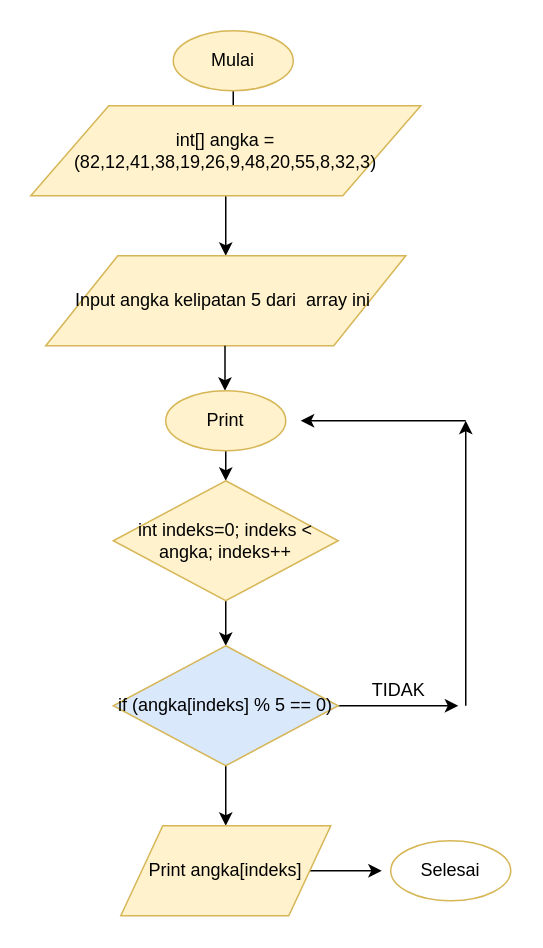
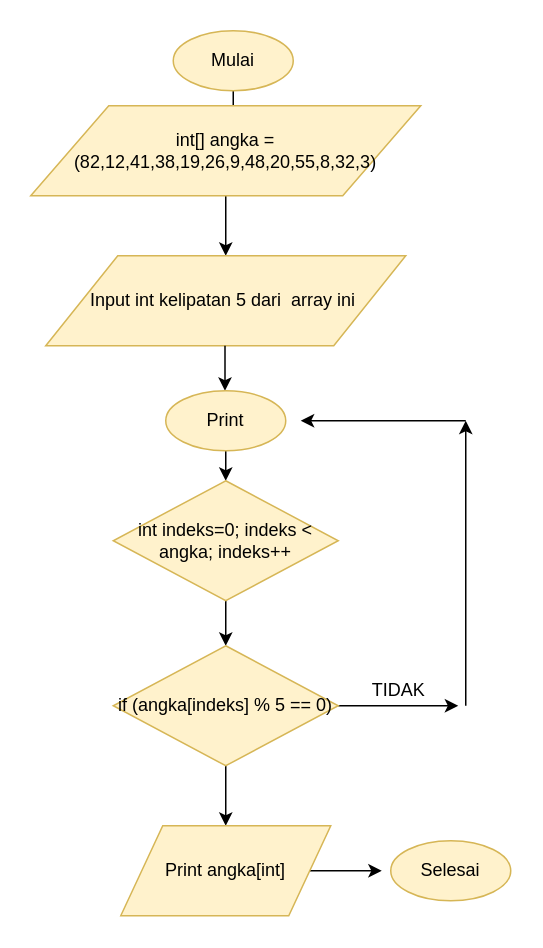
node "Input angka kelipatan 5 dari array ini": label "Input angka kelipatan 5 dari array ini" -> "Input int kelipatan 5 dari array ini"
node "if (angka[indeks] % 5 == 0)": fillcolor #dae8fc -> #fff2cc
node "Print angka[indeks]": label "Print angka[indeks]" -> "Print angka[int]"
node "Selesai": fillcolor #ffffff -> #fff2cc
